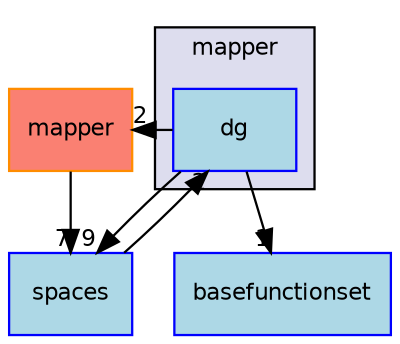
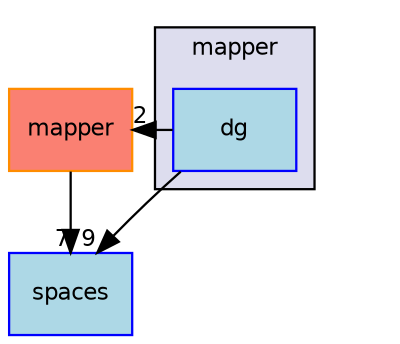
edge "spaces" -> "dg": removed
node "basefunctionset": removed
